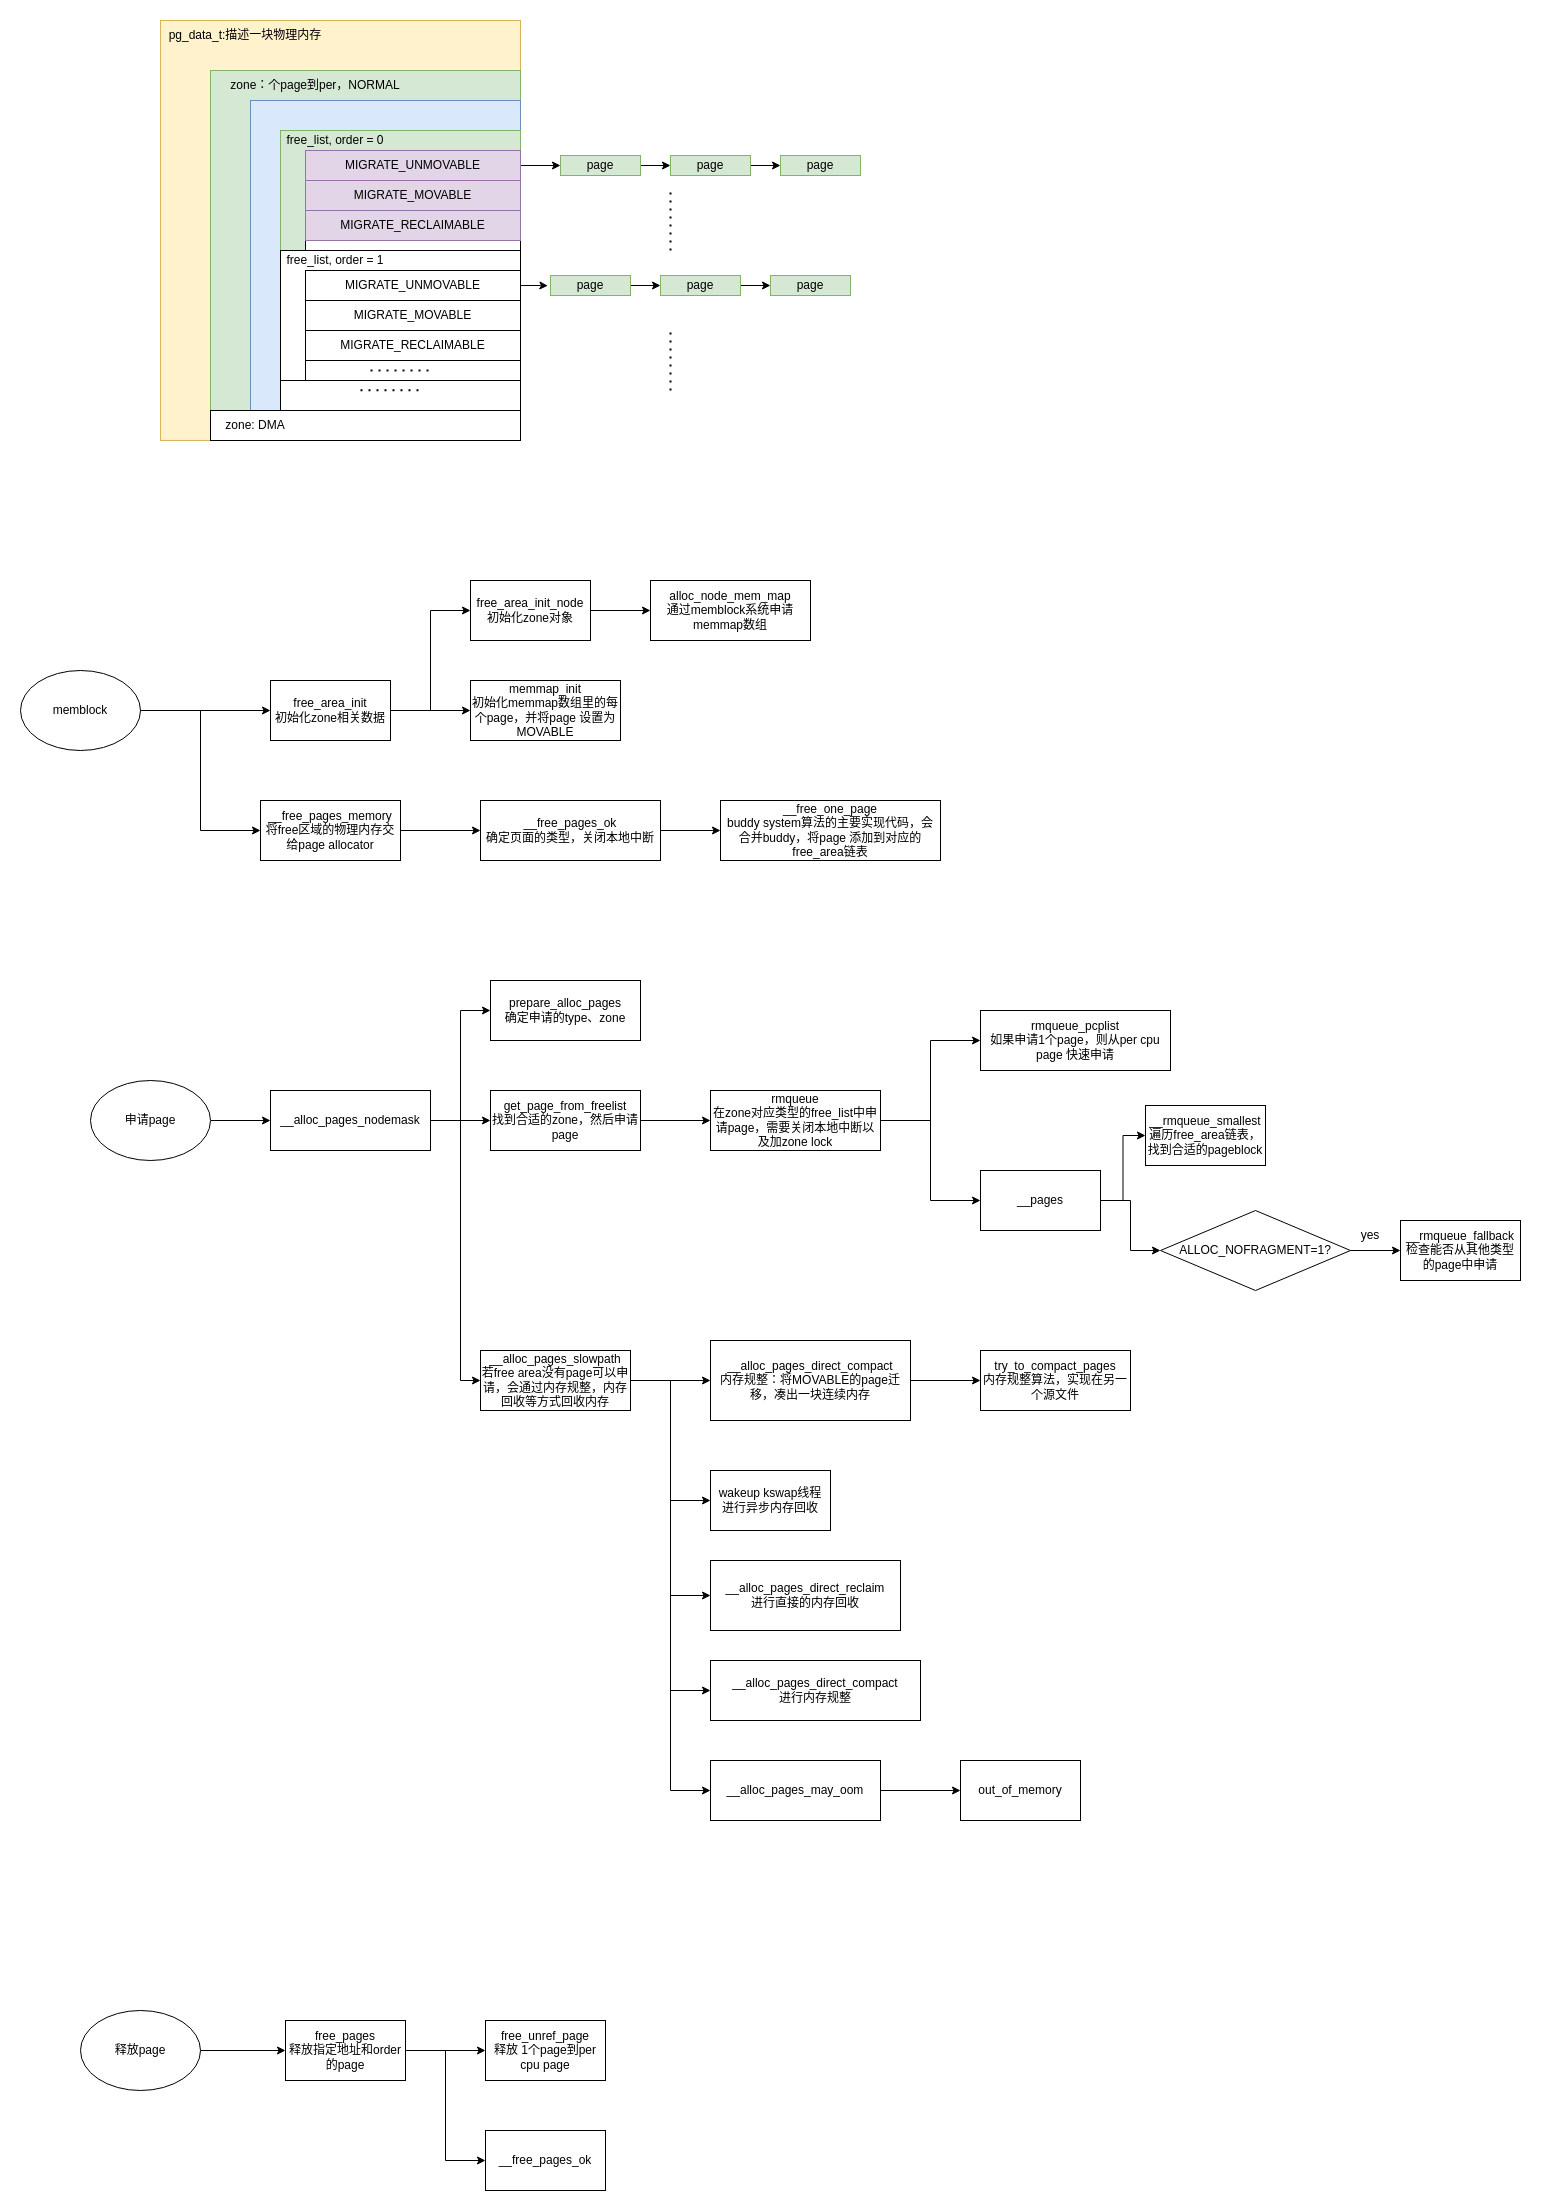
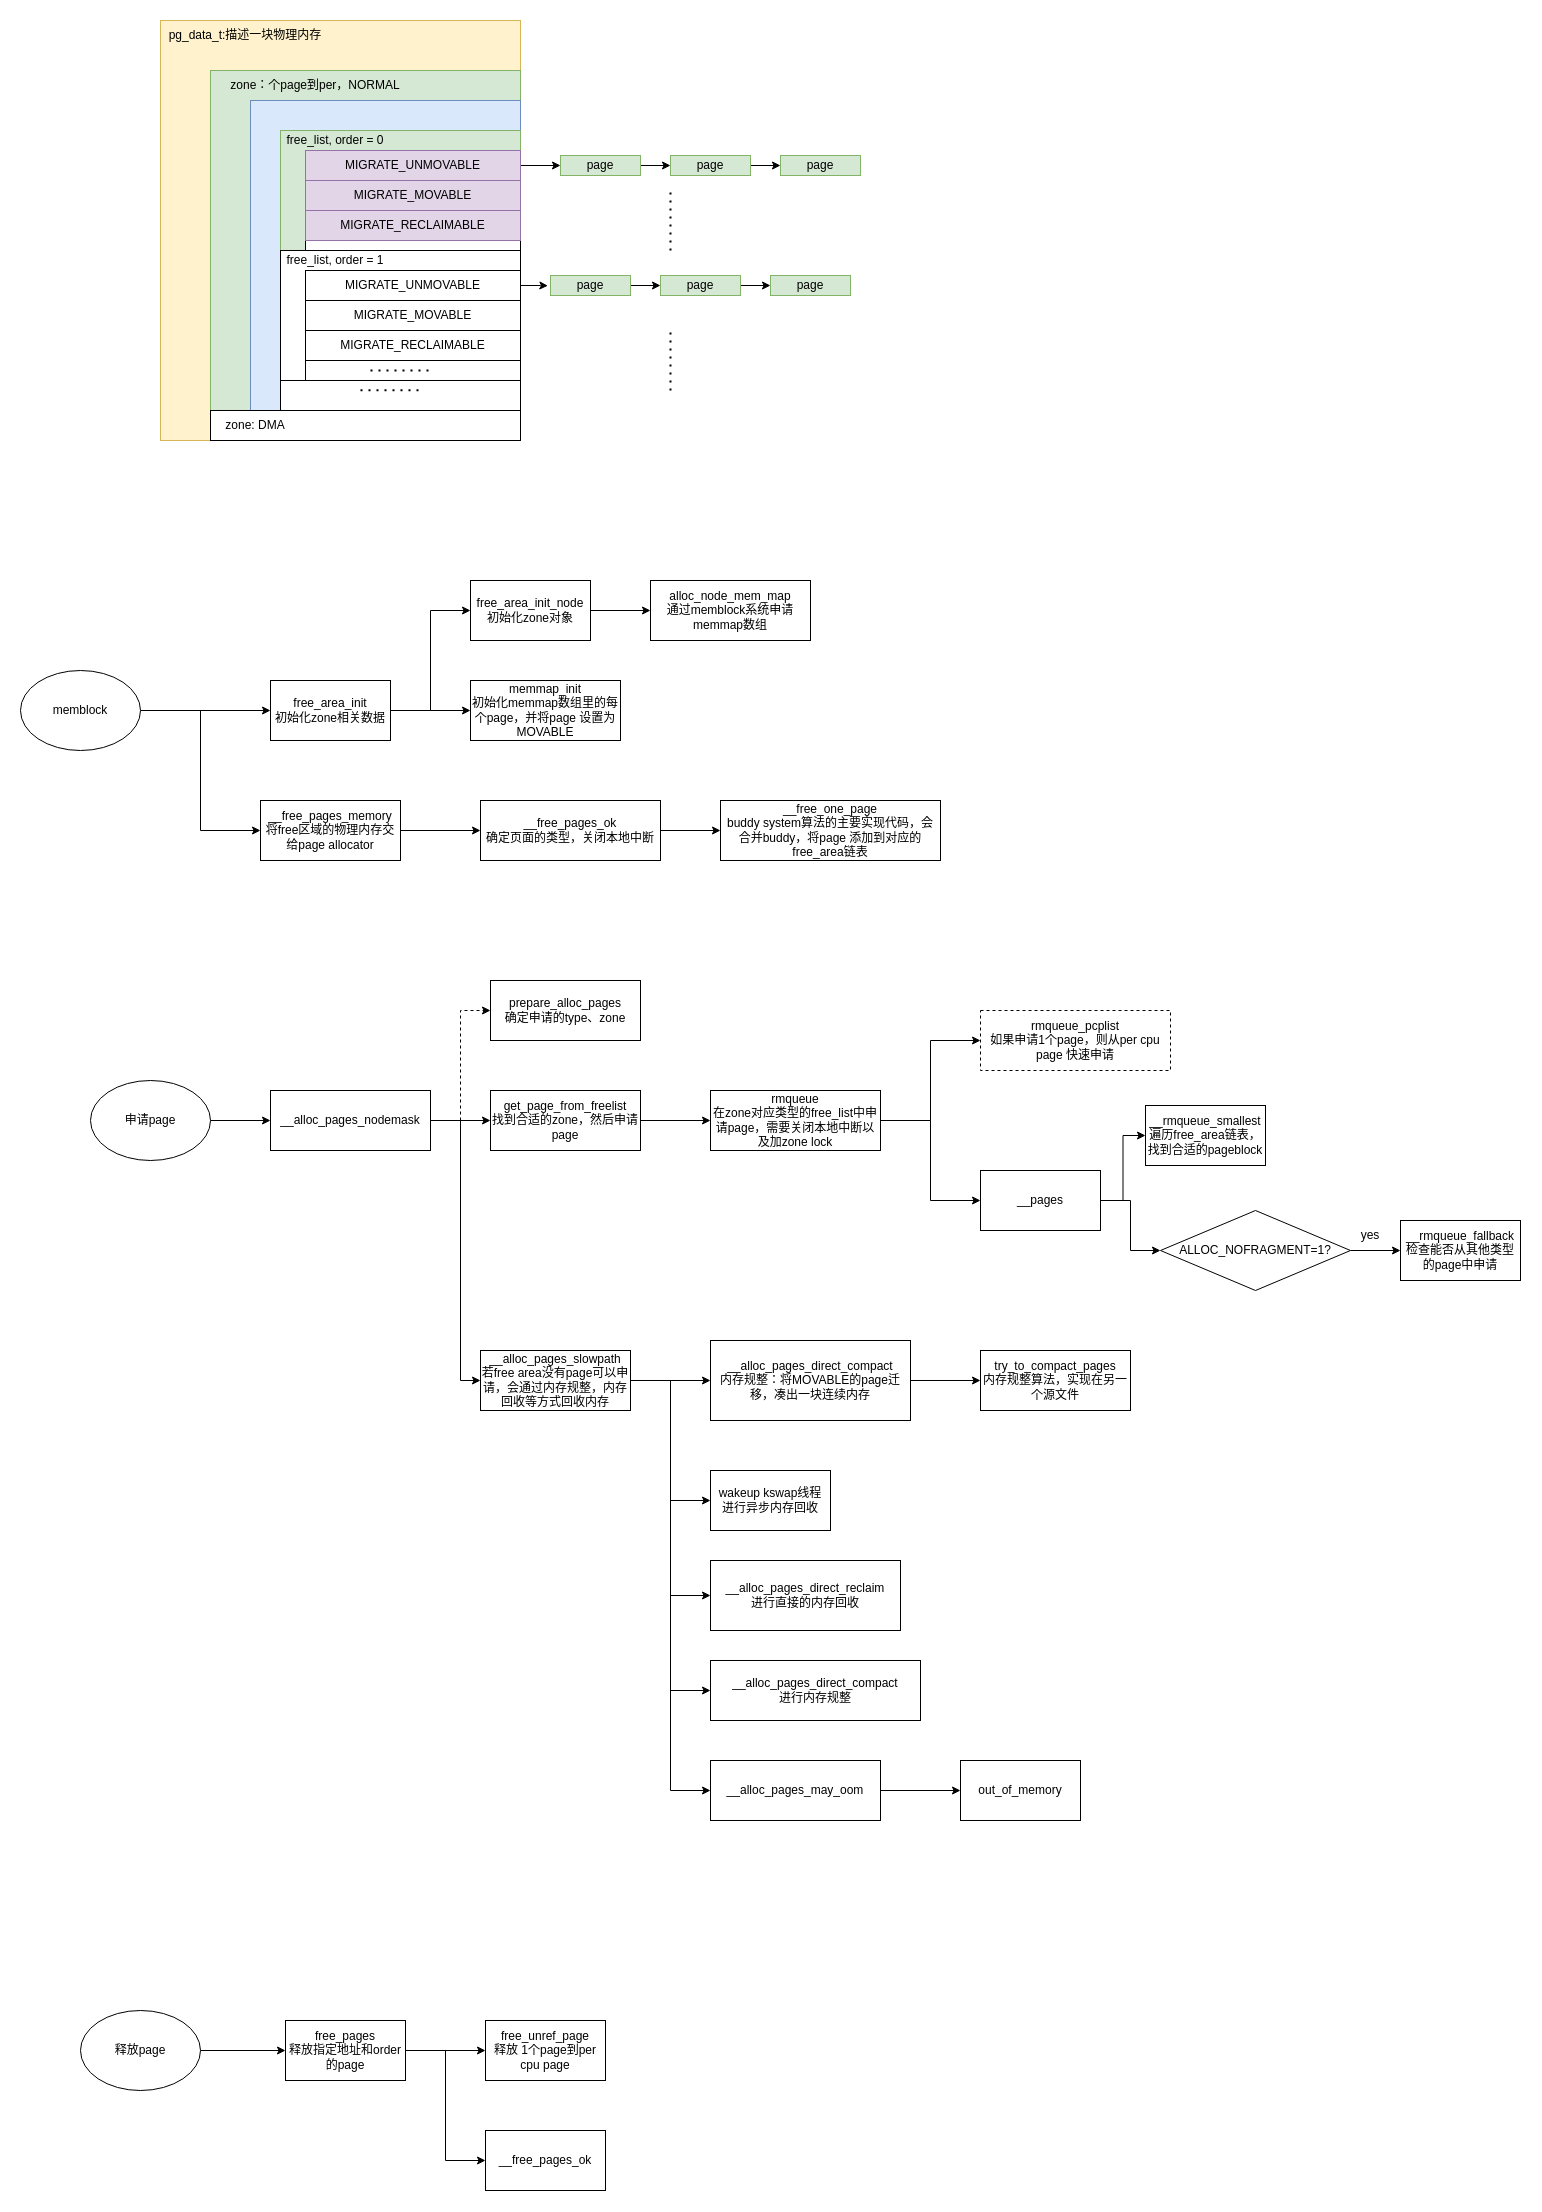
node "rmqueue_pcplist 如果申请1个page，则从per cpu page 快速申请": style solid -> dashed
edge "__alloc_pages_nodemask" -> "prepare_alloc_pages 确定申请的type、zone": style solid -> dashed
